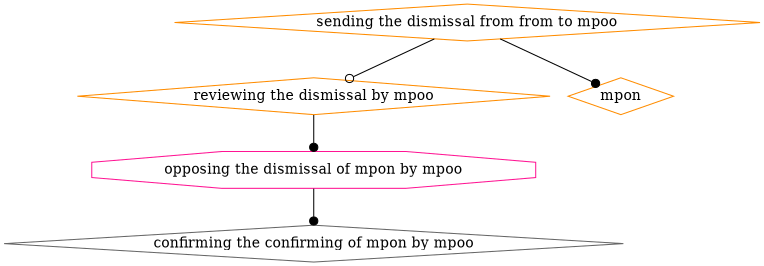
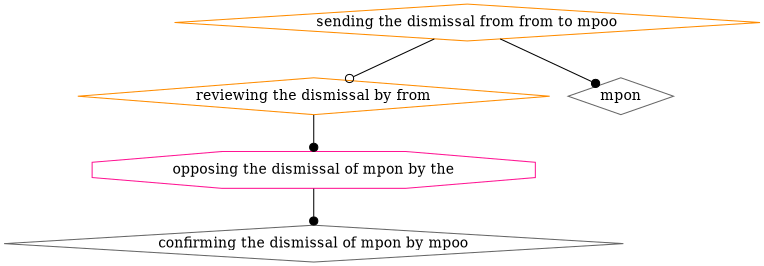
node "reviewing the dismissal by mpoo": label "reviewing the dismissal by mpoo" -> "reviewing the dismissal by from"
node "mpon": color darkorange -> gray40
node "opposing the dismissal of mpon by mpoo": label "opposing the dismissal of mpon by mpoo" -> "opposing the dismissal of mpon by the"
node "confirming the confirming of mpon by mpoo": label "confirming the confirming of mpon by mpoo" -> "confirming the dismissal of mpon by mpoo"
